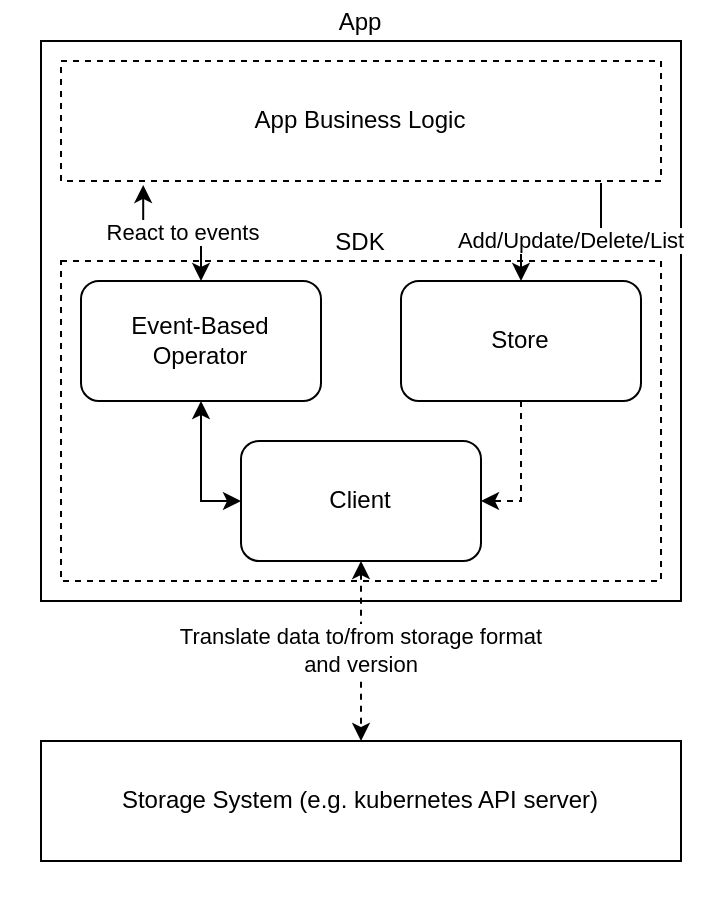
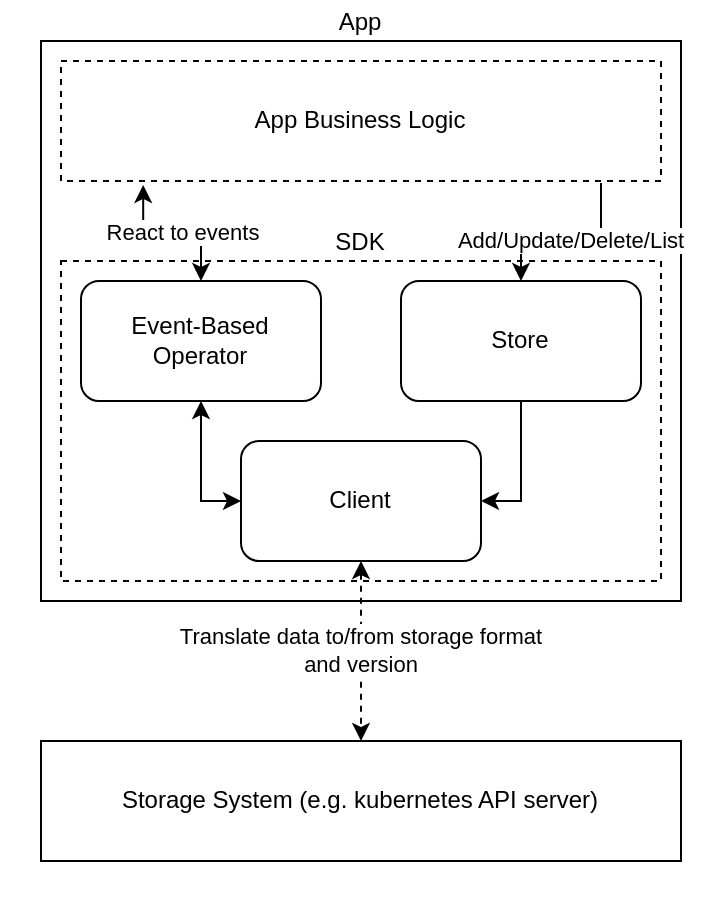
edge "Store" -> "Client": style dashed -> solid
